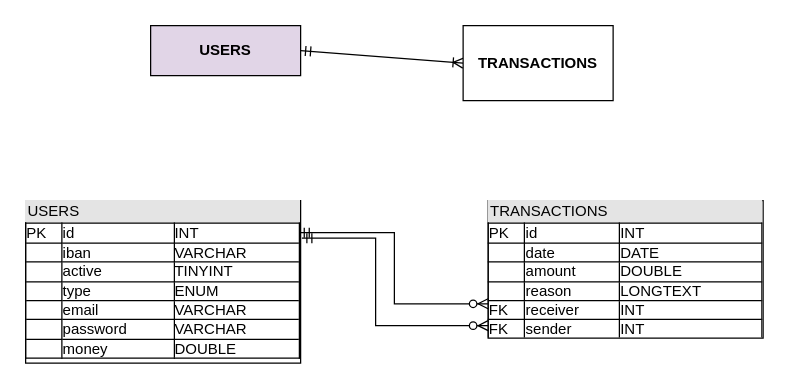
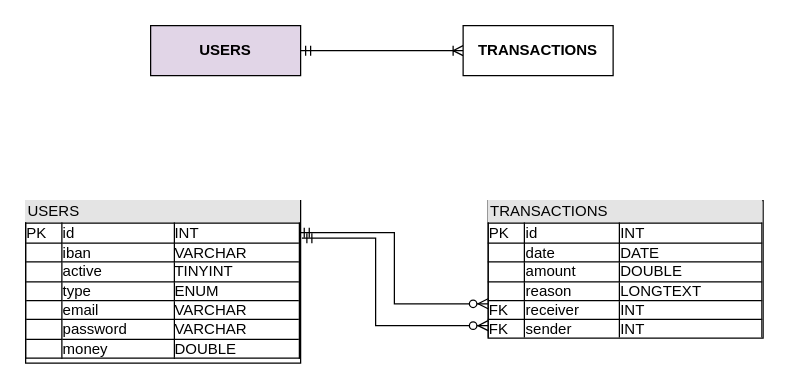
node "TRANSACTIONS": size 150x75 -> 150x50
